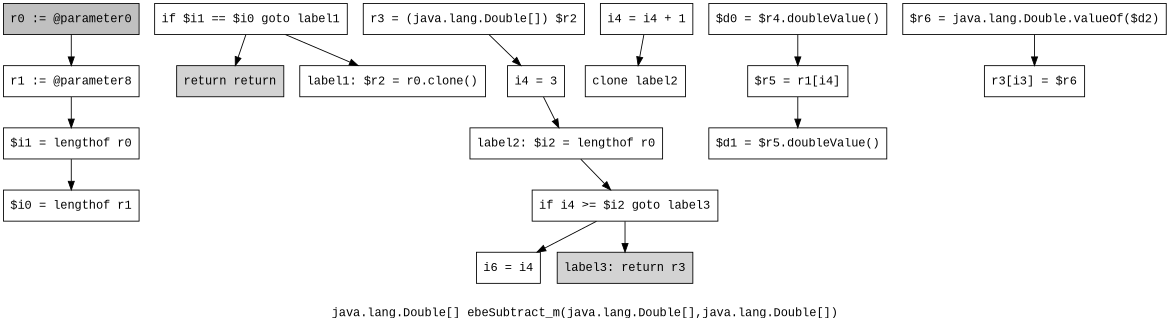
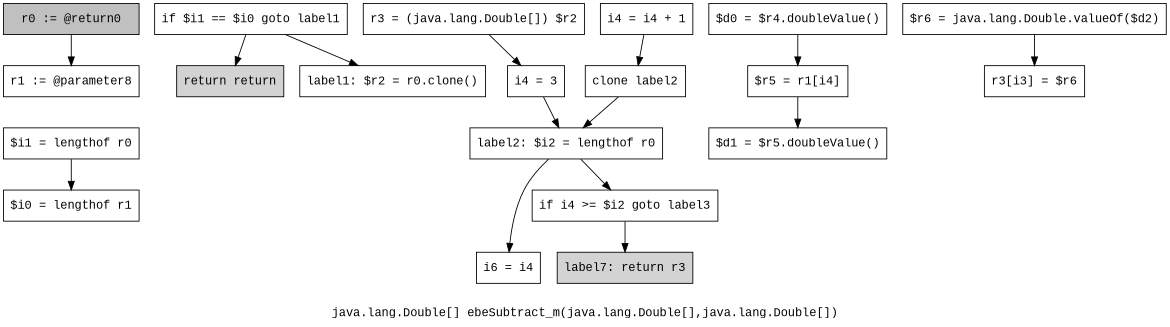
node "r0 := @parameter0": label "r0 := @parameter0" -> "r0 := @return0"
edge "r1 := @parameter8" -> "$i1 = lengthof r0": removed
edge "clone label2" -> "label2: $i2 = lengthof r0": added
edge "if i4 >= $i2 goto label3" -> "i6 = i4": now "label2: $i2 = lengthof r0" -> "i6 = i4"
node "label3: return r3": label "label3: return r3" -> "label7: return r3"
